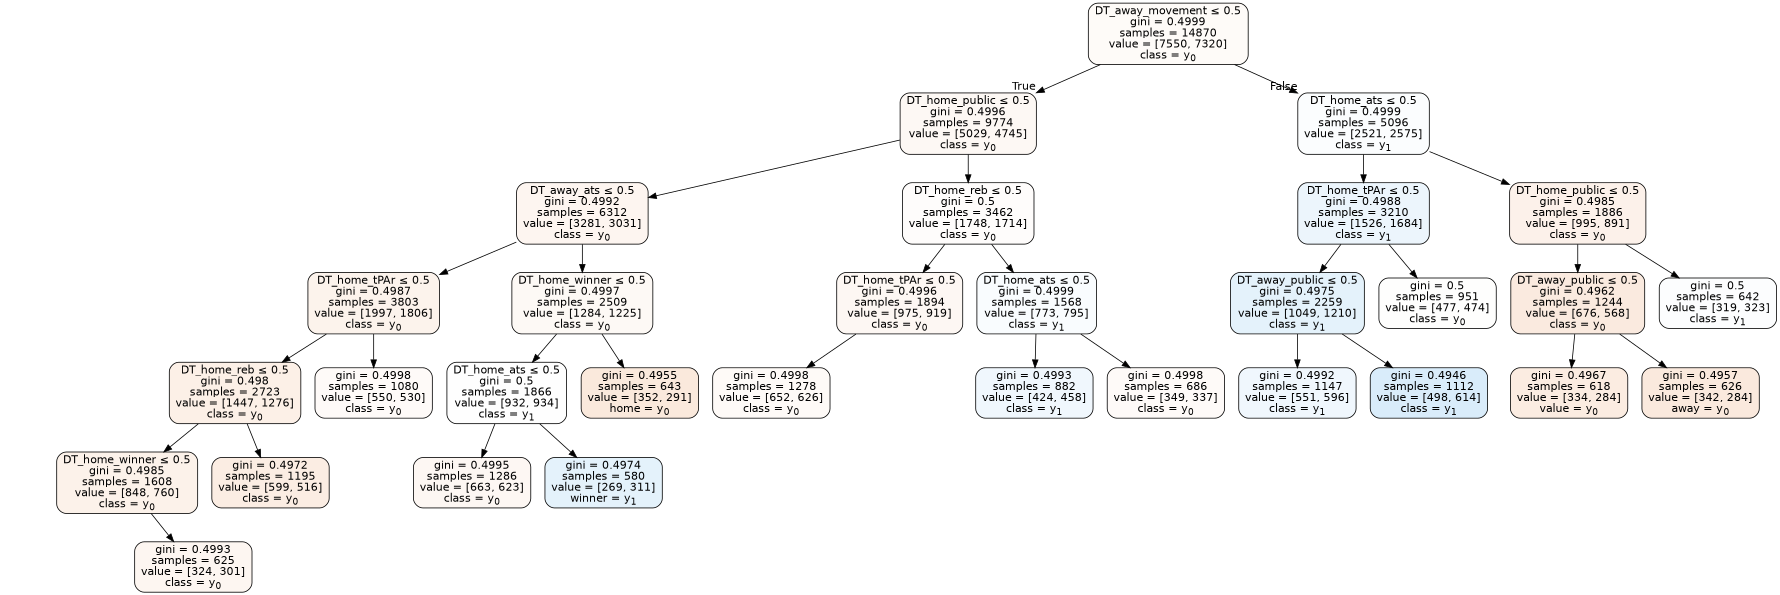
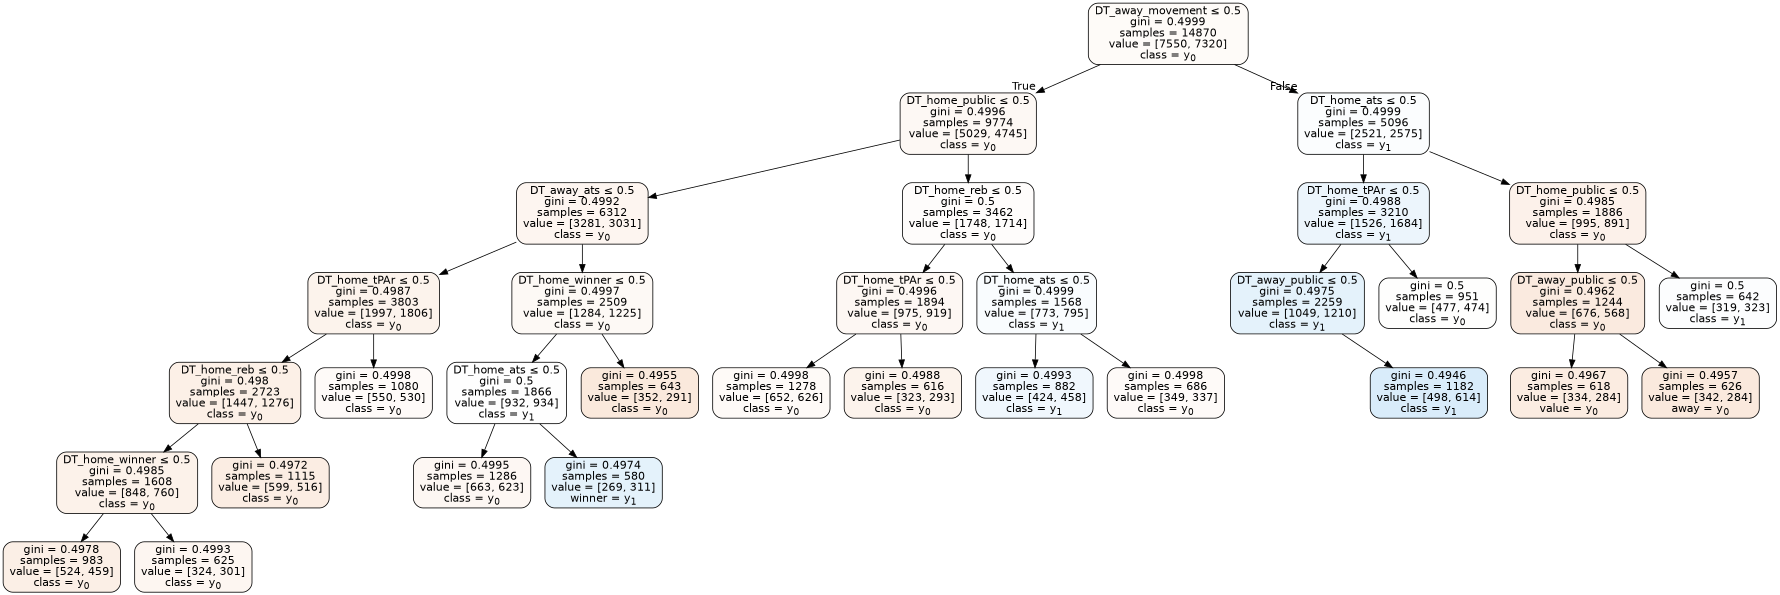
node "gini = 0.4946": text "samples = 1112" -> "samples = 1182"
node "gini = 0.4988": added
node "gini = 0.4992": removed
node "gini = 0.4955": text "home = y" -> "class = y"
node "gini = 0.4972": text "samples = 1195" -> "samples = 1115"
node "gini = 0.4978": added
